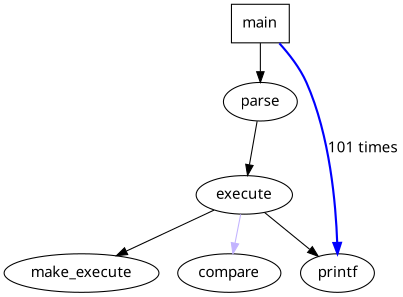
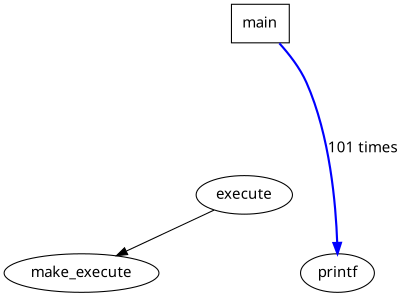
node "parse": removed
edge "execute" -> "printf": removed
node "compare": removed
